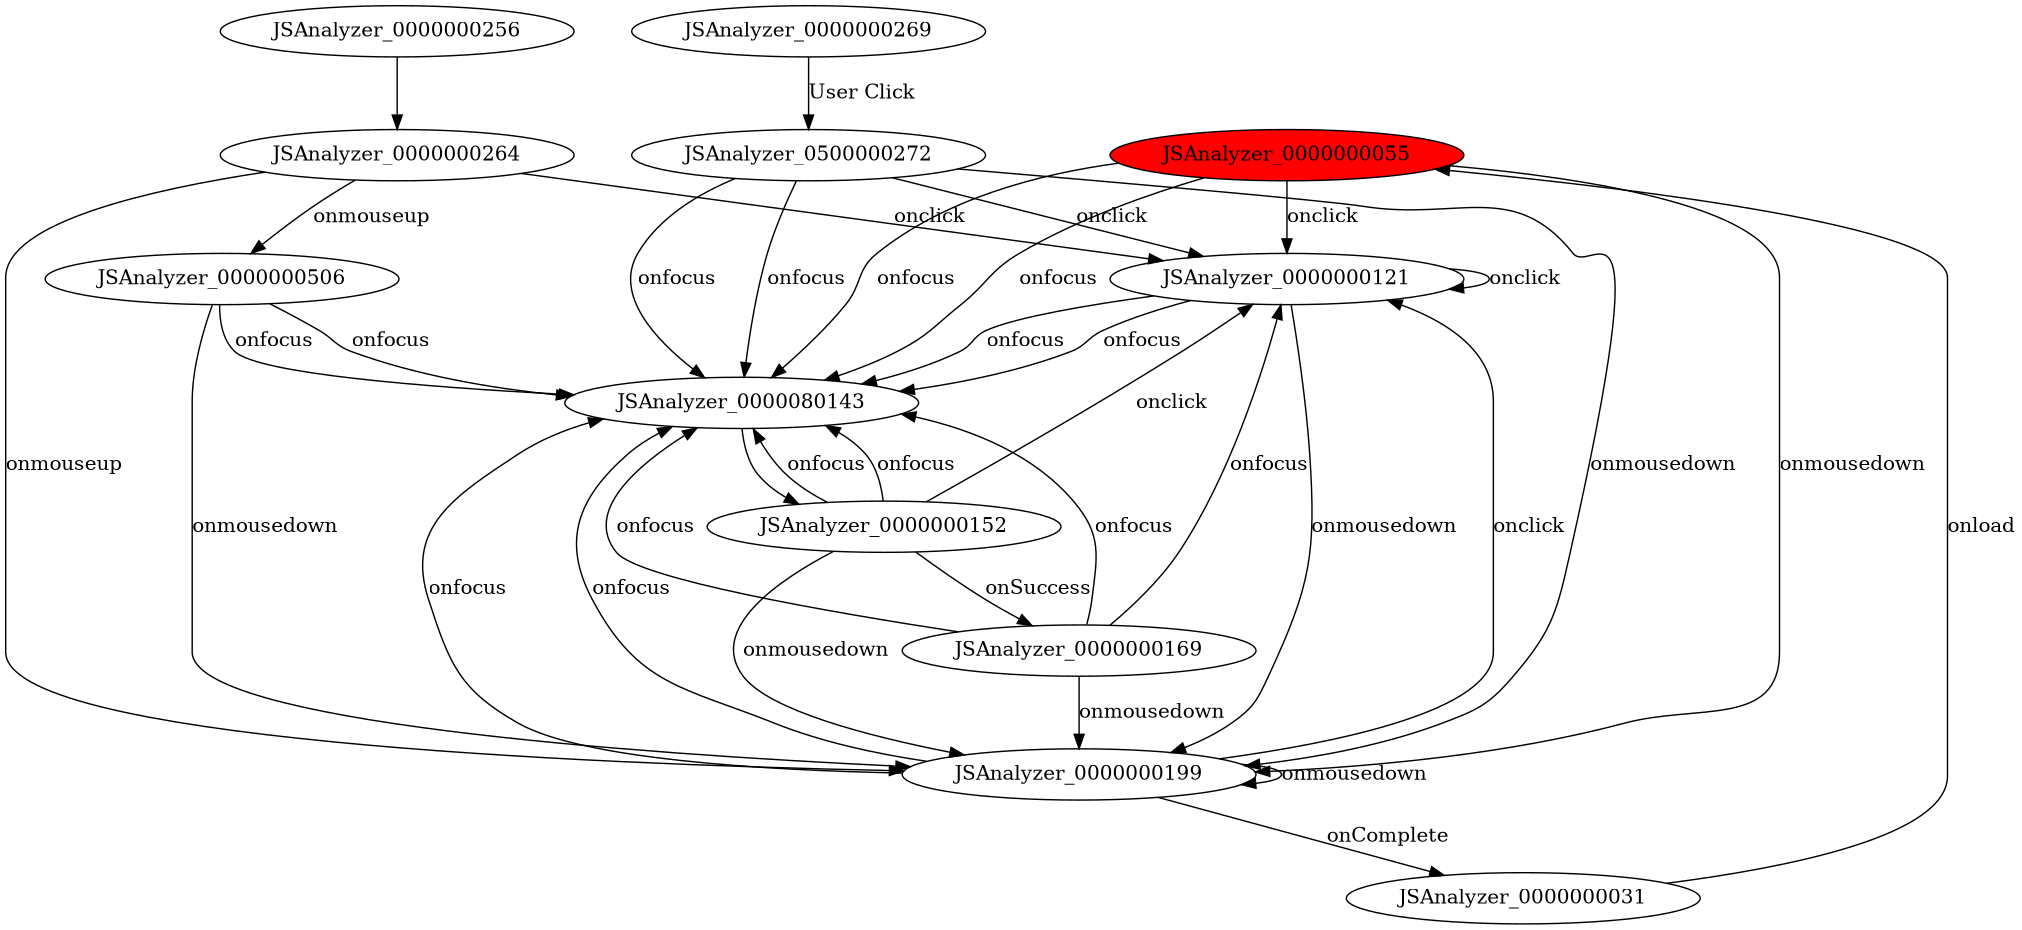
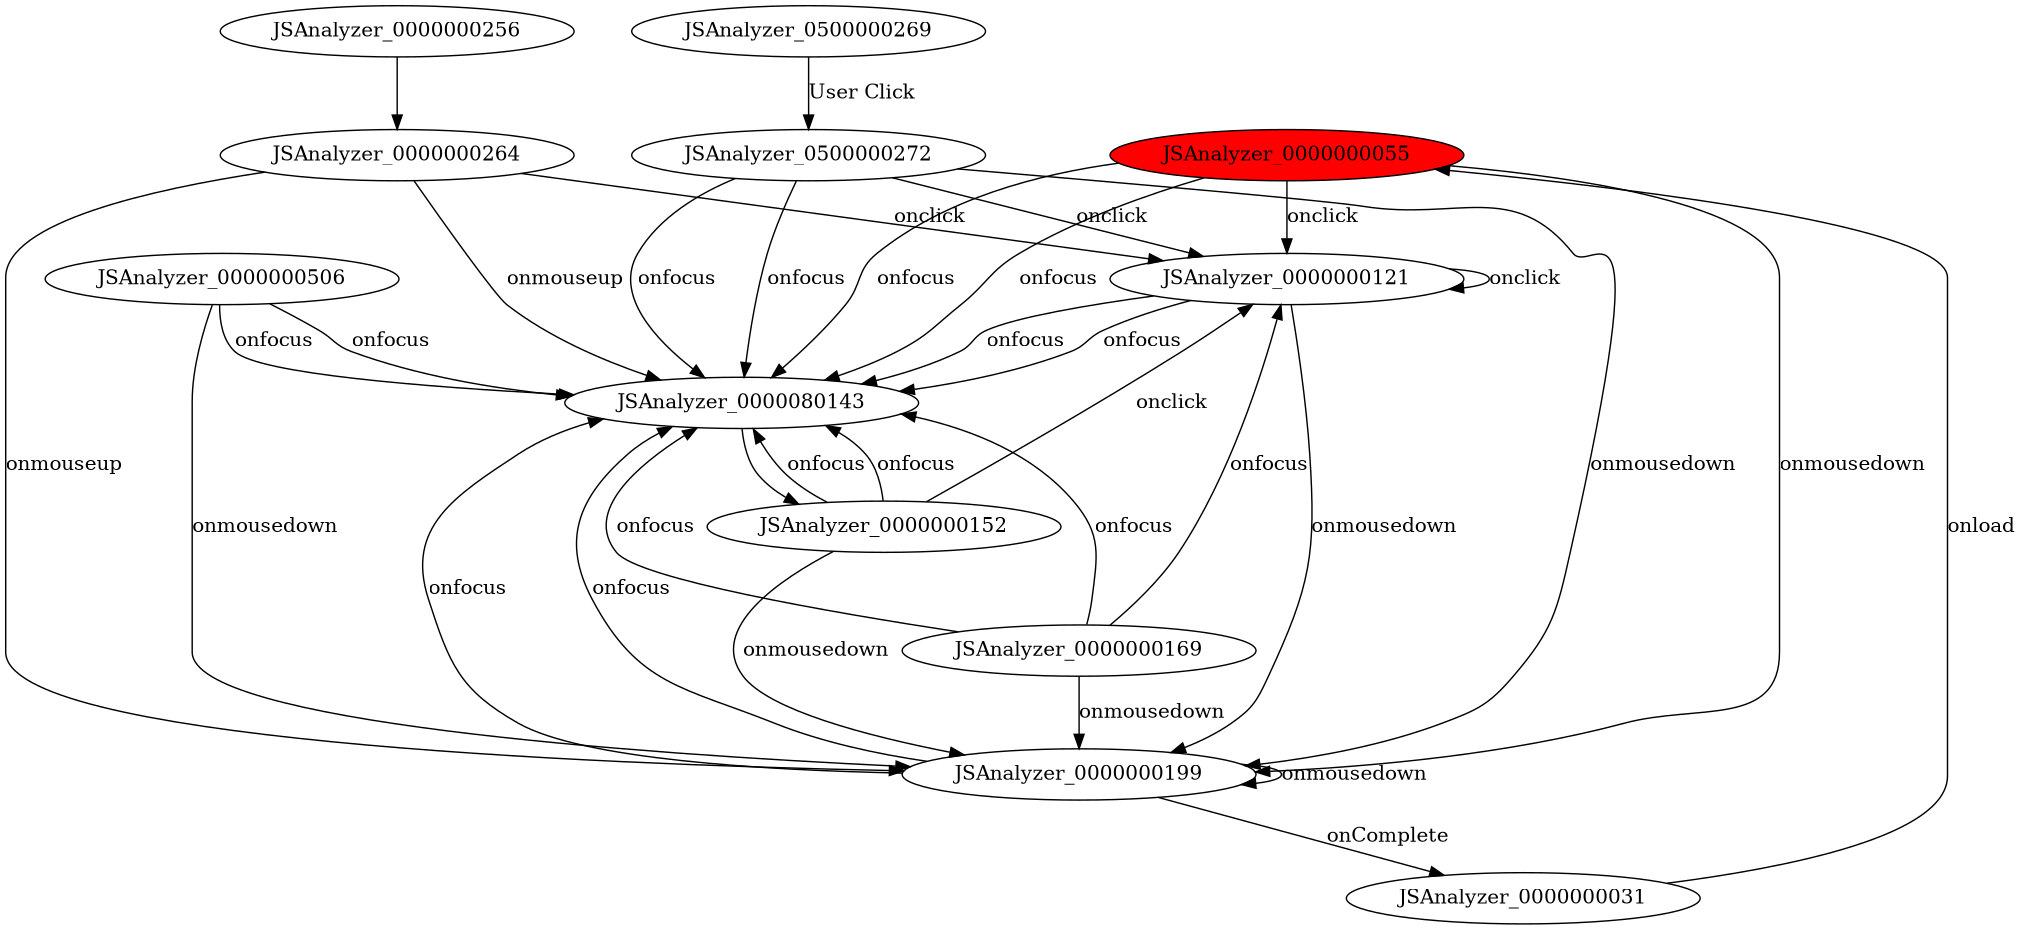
node "JSAnalyzer_0000000269": label "JSAnalyzer_0000000269" -> "JSAnalyzer_0500000269"
edge "JSAnalyzer_0000000264" -> "JSAnalyzer_0000000506": now "JSAnalyzer_0000000264" -> "JSAnalyzer_0000080143"
edge "JSAnalyzer_0000000152" -> "JSAnalyzer_0000000169": removed, label "onSuccess"
edge "JSAnalyzer_0000000199" -> "JSAnalyzer_0000000121": removed, label "onclick"
